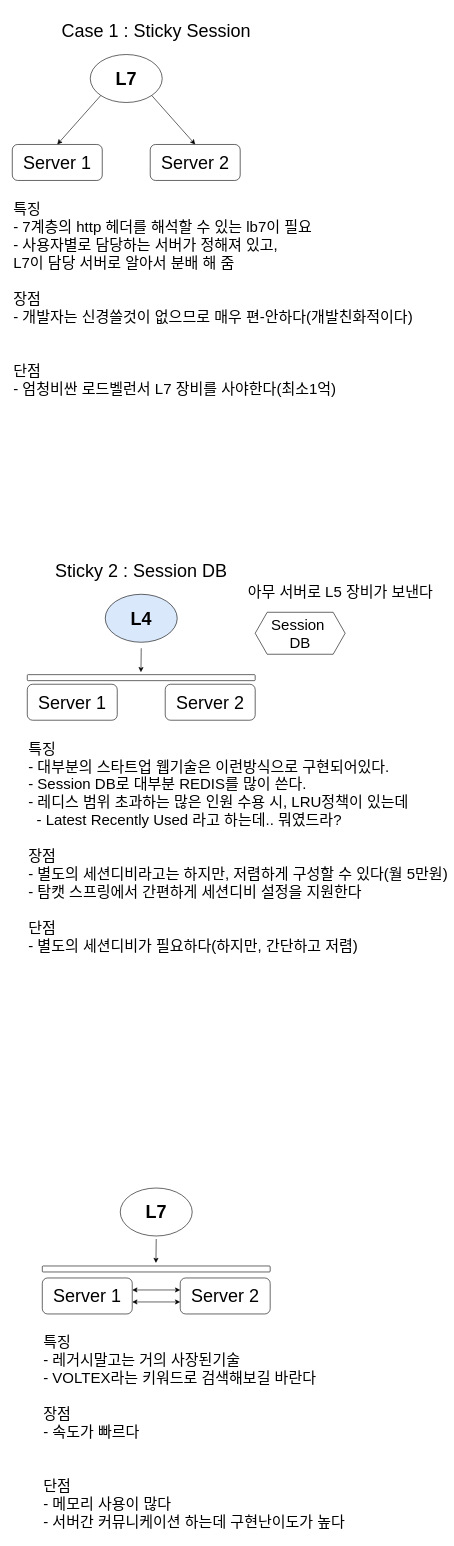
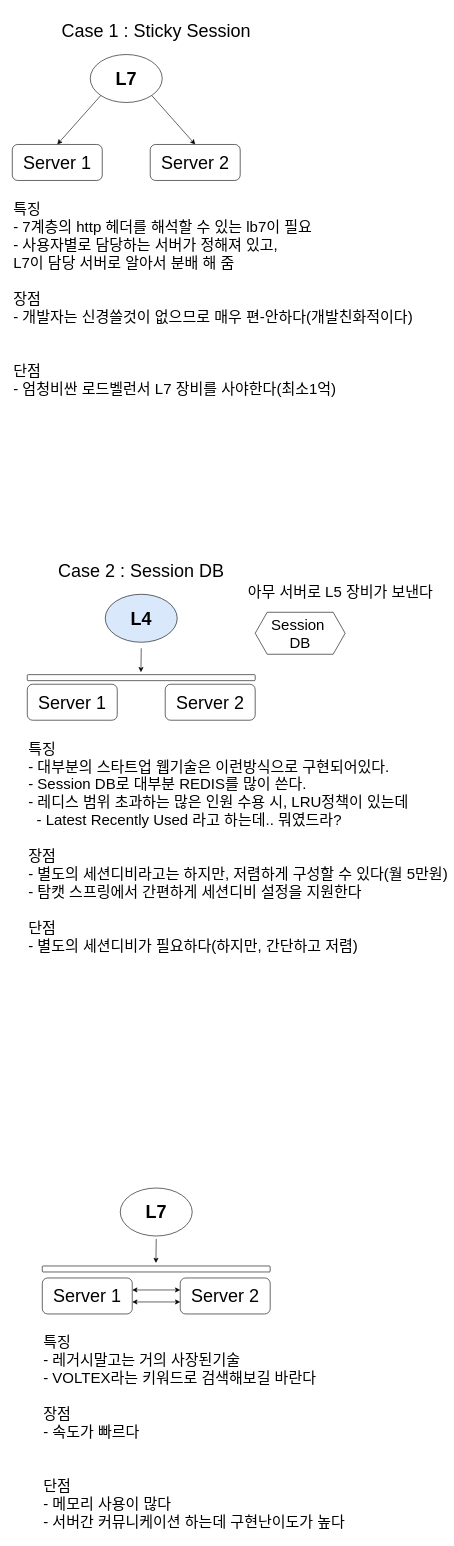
node "Sticky 2 : Session DB": label "Sticky 2 : Session DB" -> "Case 2 : Session DB"
